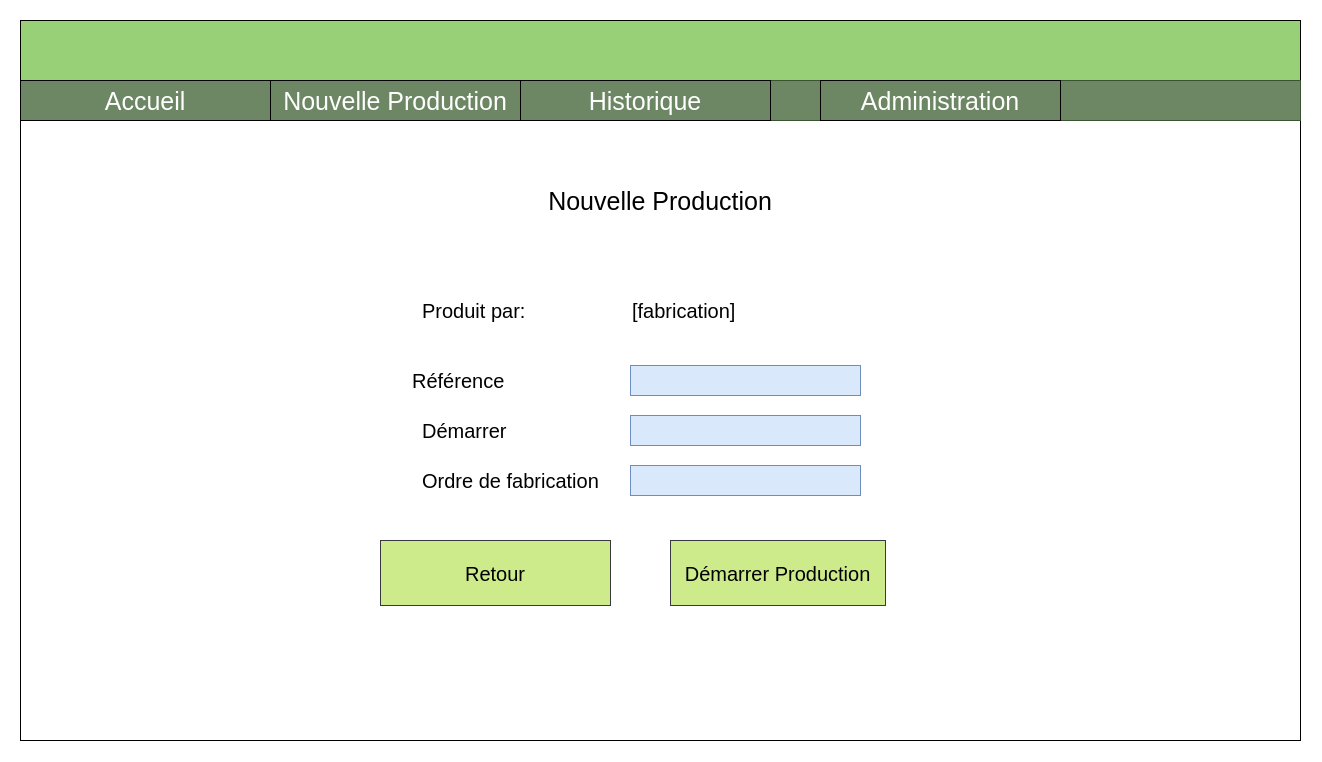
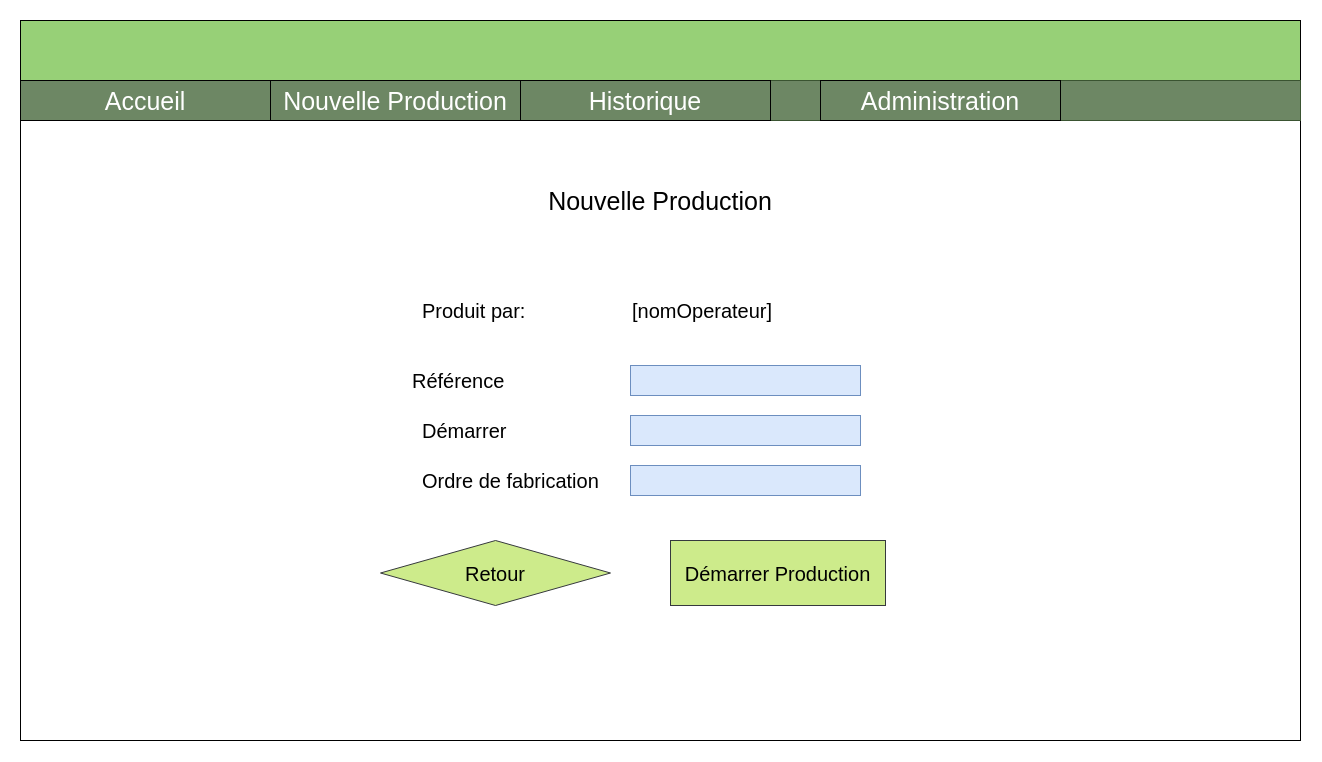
node "[fabrication]": label "[fabrication]" -> "[nomOperateur]"
node "Retour": shape rectangle -> diamond
